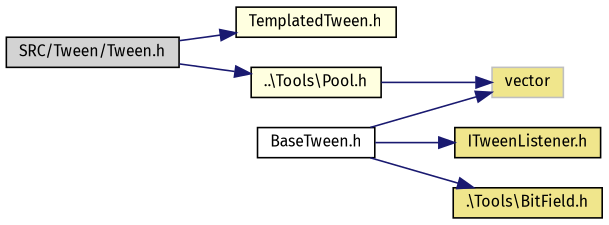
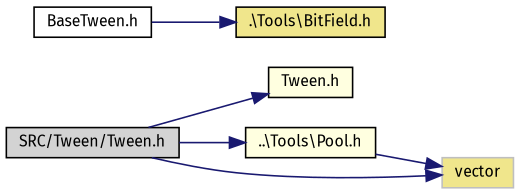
node "TemplatedTween.h": label "TemplatedTween.h" -> "Tween.h"
edge "BaseTween.h" -> "vector": now "SRC/Tween/Tween.h" -> "vector"
node "ITweenListener.h": removed
